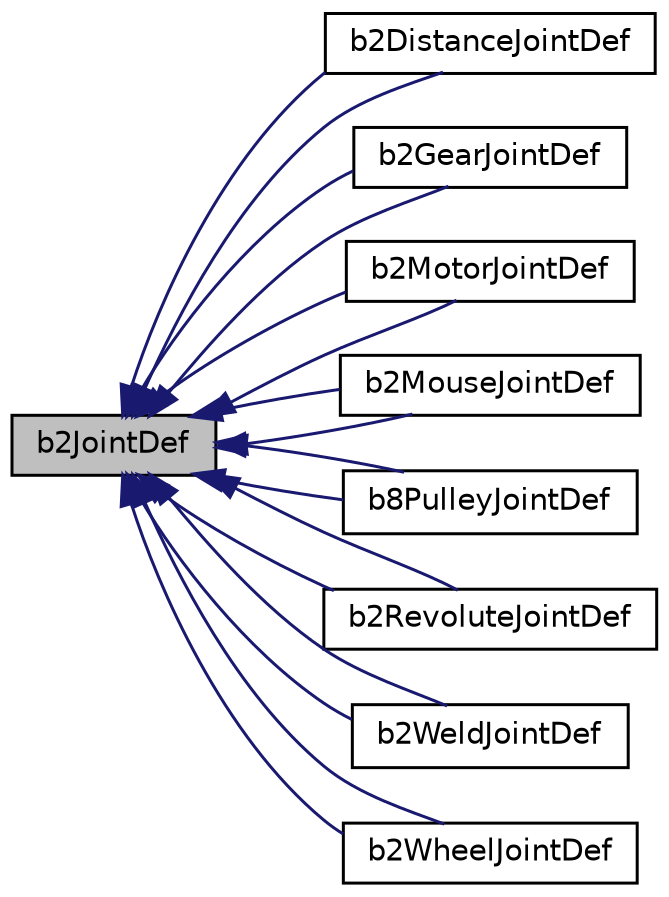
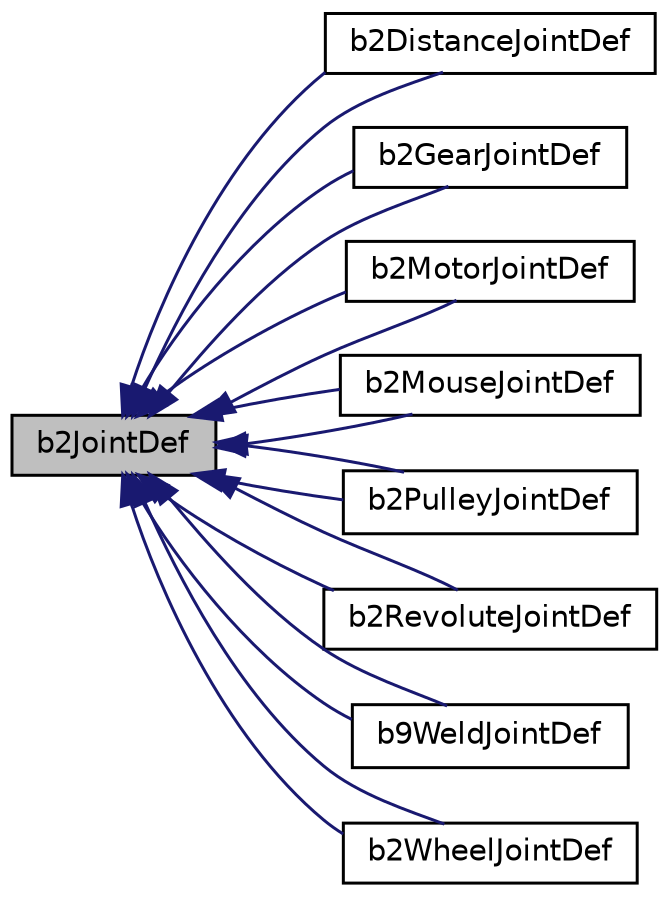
node "b8PulleyJointDef": label "b8PulleyJointDef" -> "b2PulleyJointDef"
node "b2WeldJointDef": label "b2WeldJointDef" -> "b9WeldJointDef"
